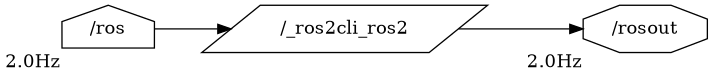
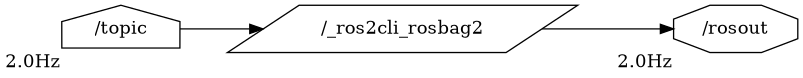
node "/ros 2.0Hz": label "/ros 2.0Hz" -> "/topic 2.0Hz"
node "/_ros2cli_ros2": label "/_ros2cli_ros2" -> "/_ros2cli_rosbag2"
